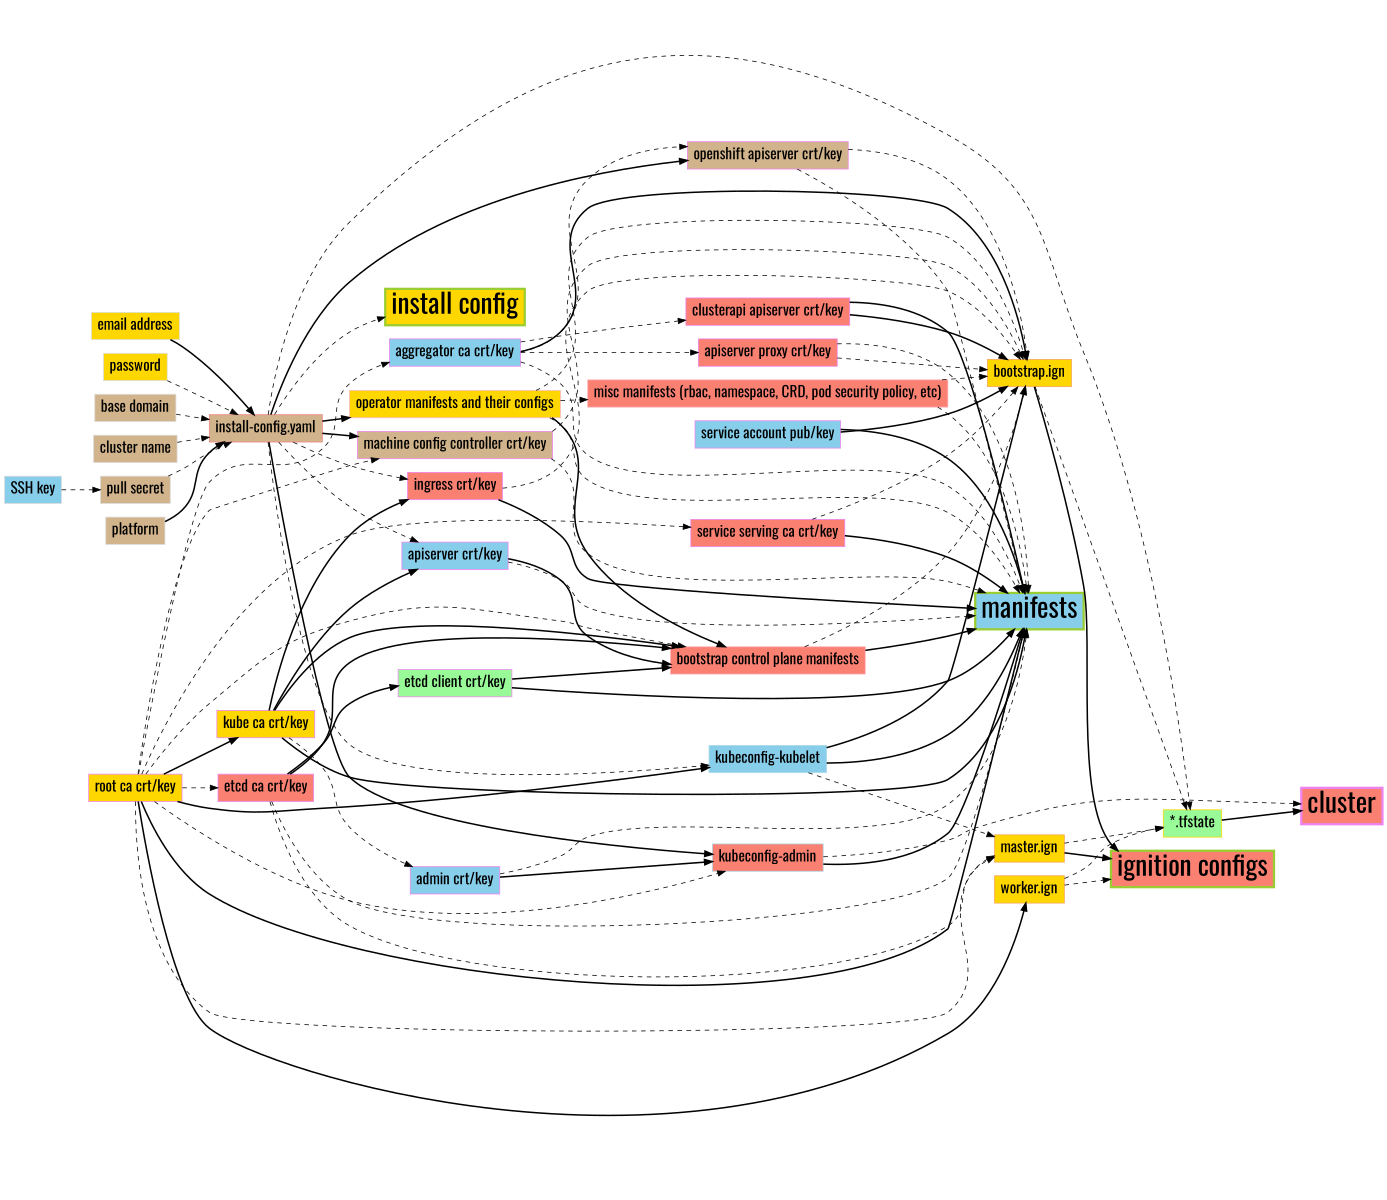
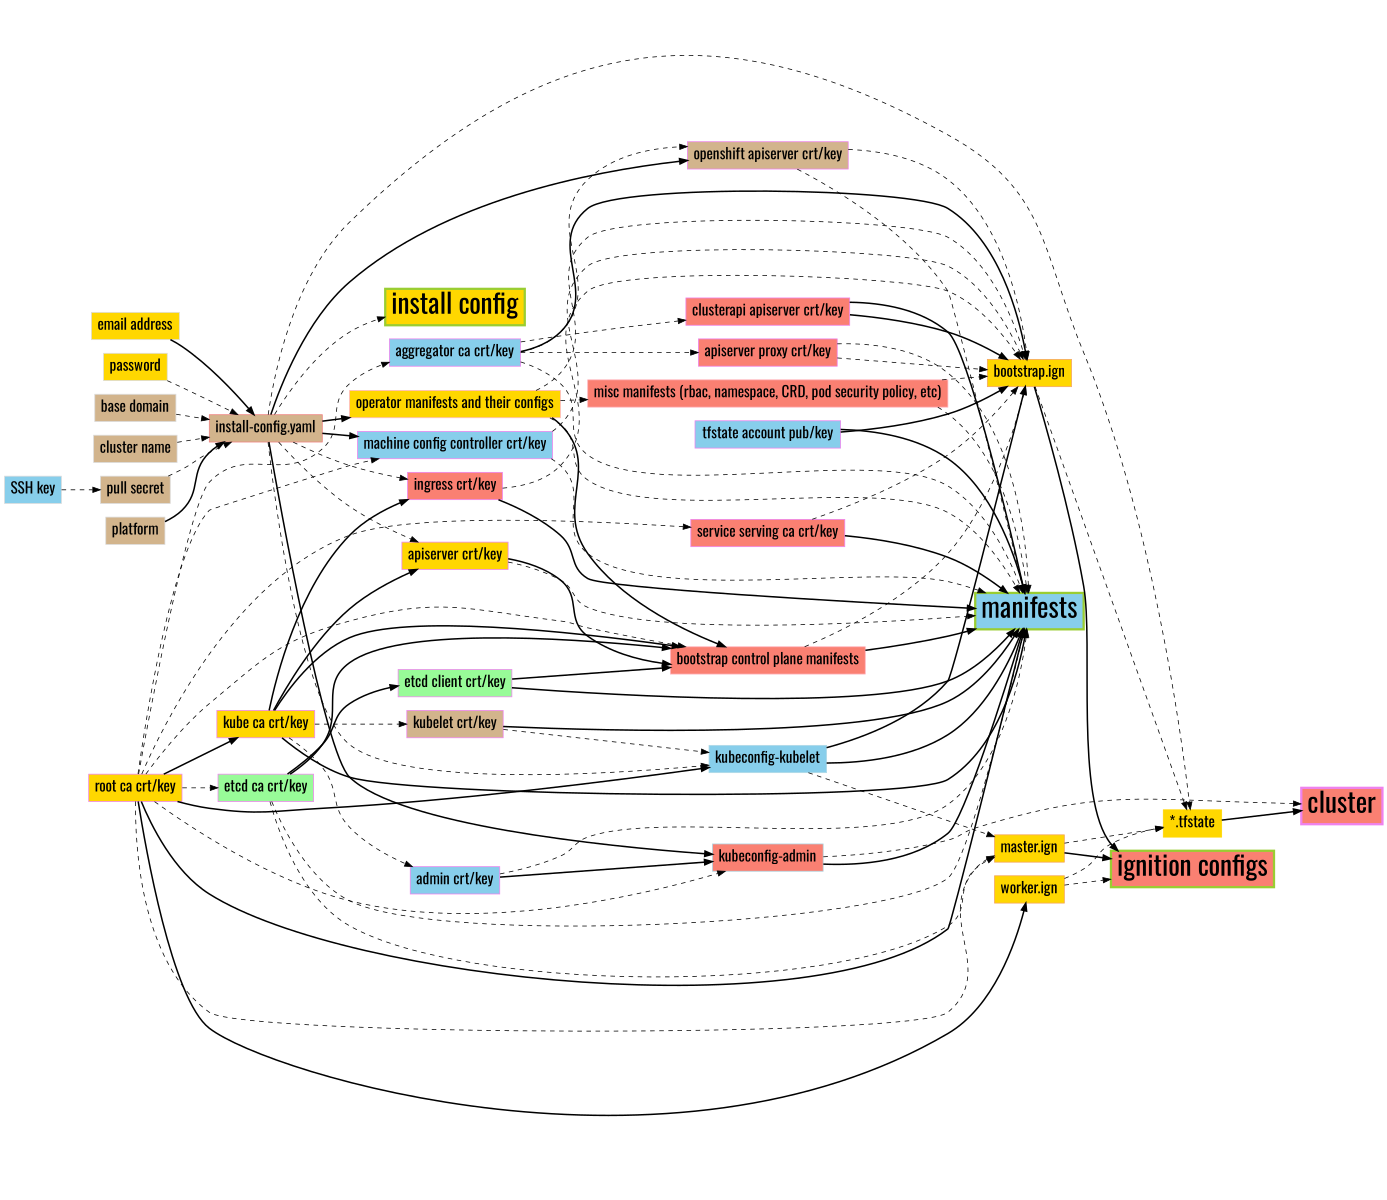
node "service account pub/key": label "service account pub/key" -> "tfstate account pub/key"
node "machine config controller crt/key": fillcolor tan -> skyblue
node "apiserver crt/key": fillcolor skyblue -> gold
node "kubelet crt/key": added
node "etcd ca crt/key": fillcolor salmon -> palegreen
node "*.tfstate": fillcolor palegreen -> gold
